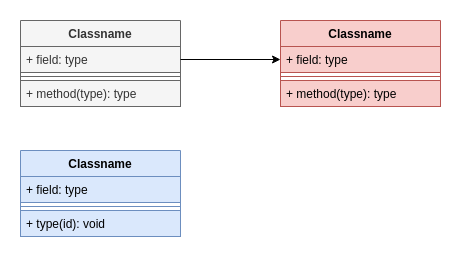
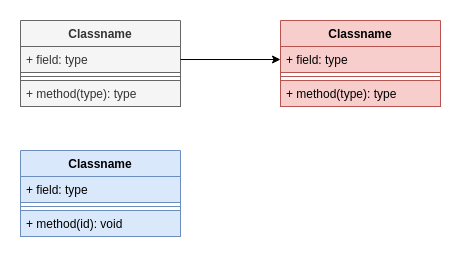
node "+ type(id): void": label "+ type(id): void" -> "+ method(id): void"
